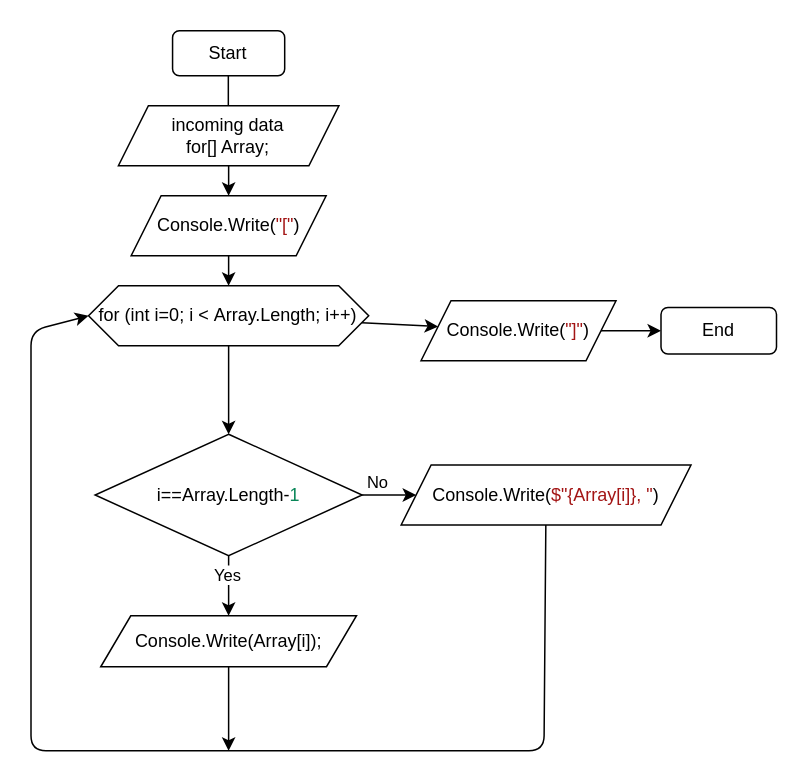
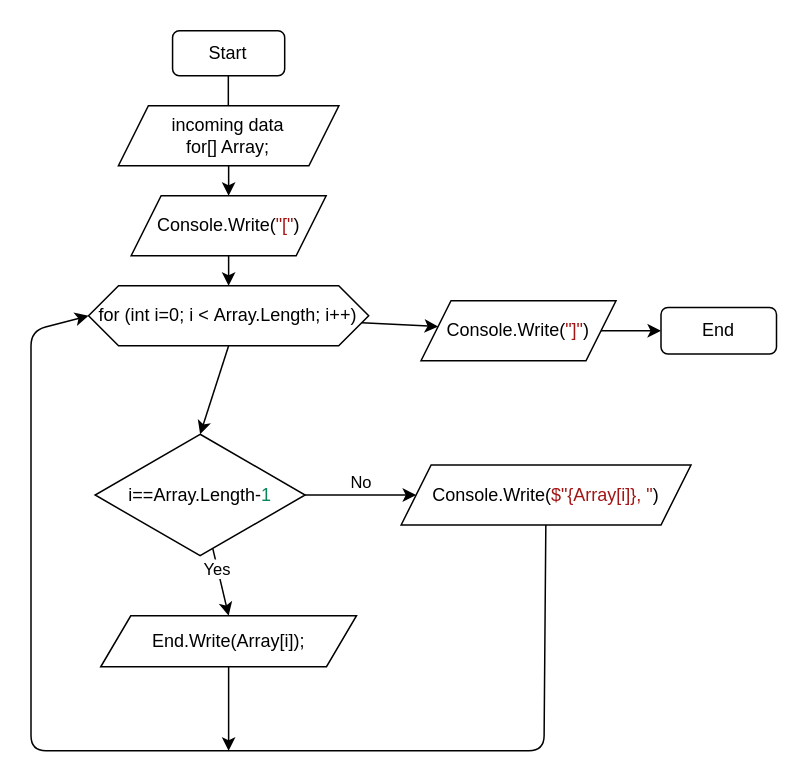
node "i==Array.Length-1": size 267x122 -> 210x122
node "Console.Write(Array[i]);": label "Console.Write(Array[i]);" -> "End.Write(Array[i]);"
